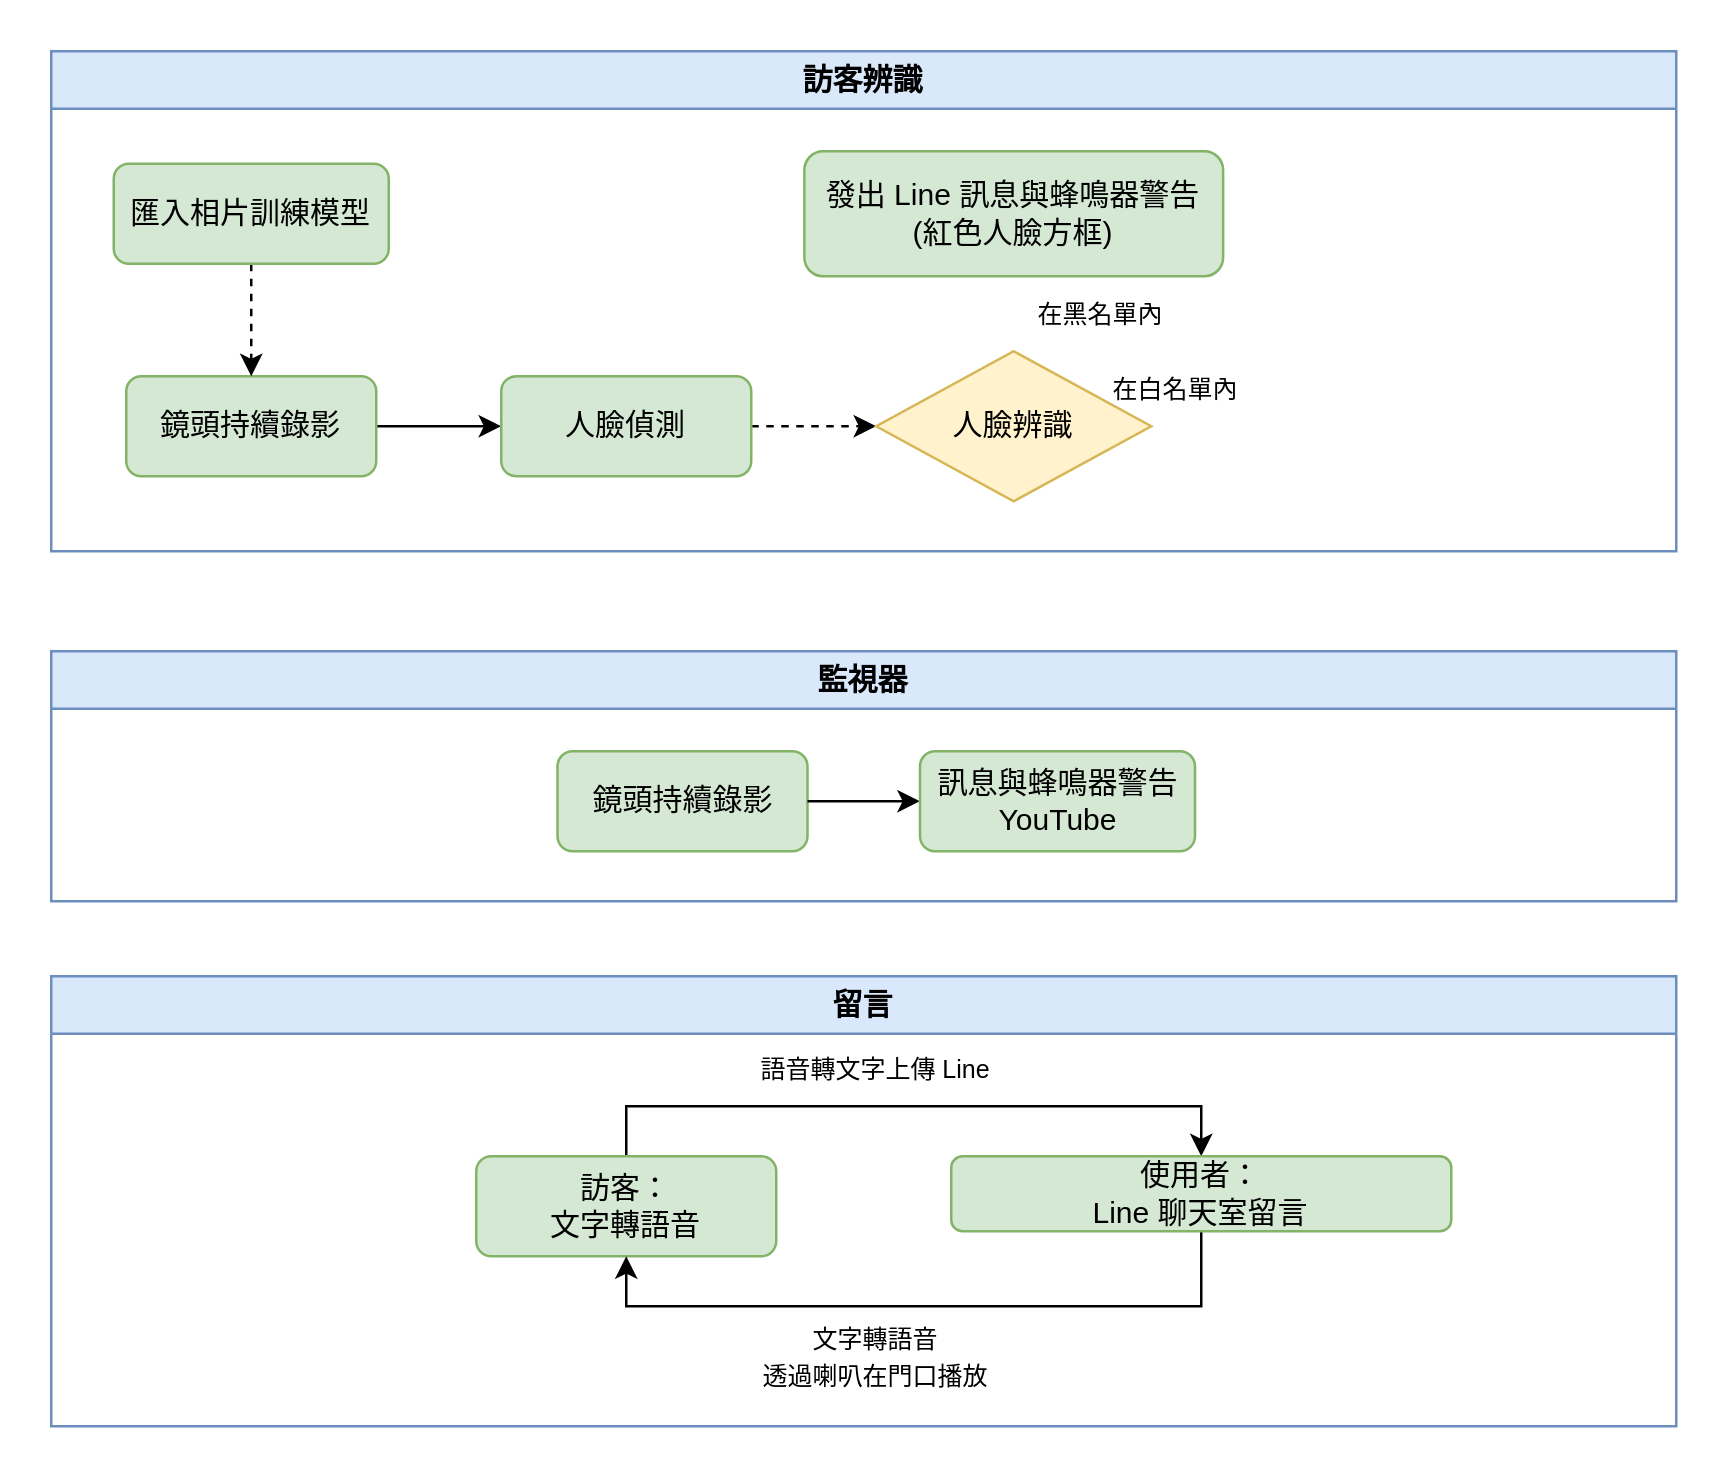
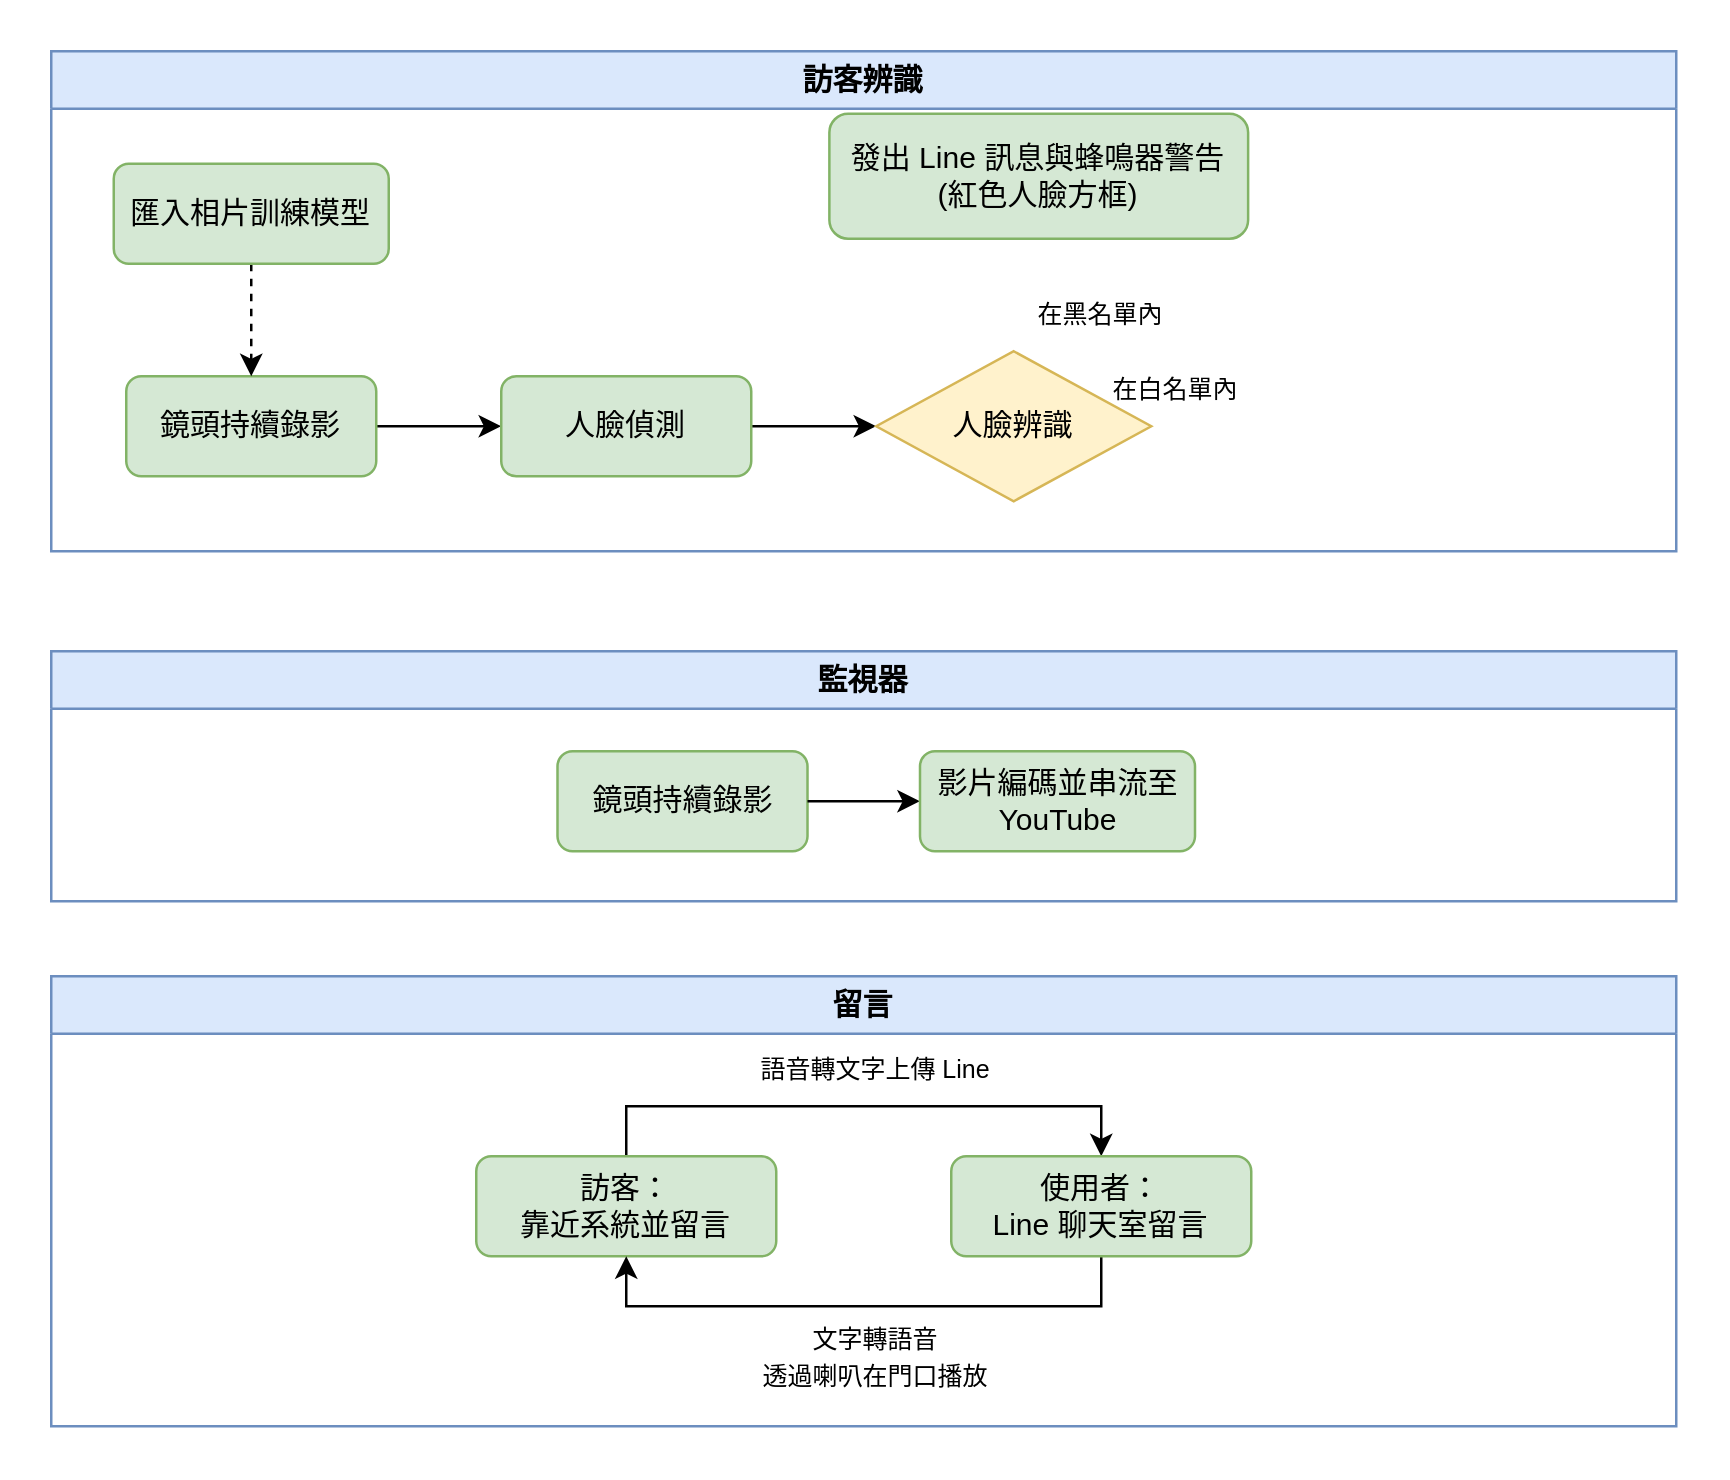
node "發出 Line 訊息與蜂鳴器警告 (紅色人臉方框)": moved (1014, 214) -> (1039, 176)
edge "人臉偵測" -> "人臉辨識": style dashed -> solid
node "訊息與蜂鳴器警告 YouTube": label "訊息與蜂鳴器警告 YouTube" -> "影片編碼並串流至 YouTube"
node "使用者： Line 聊天室留言": size 500x75 -> 300x100
node "訪客： 文字轉語音": label "訪客： 文字轉語音" -> "訪客： 靠近系統並留言"
